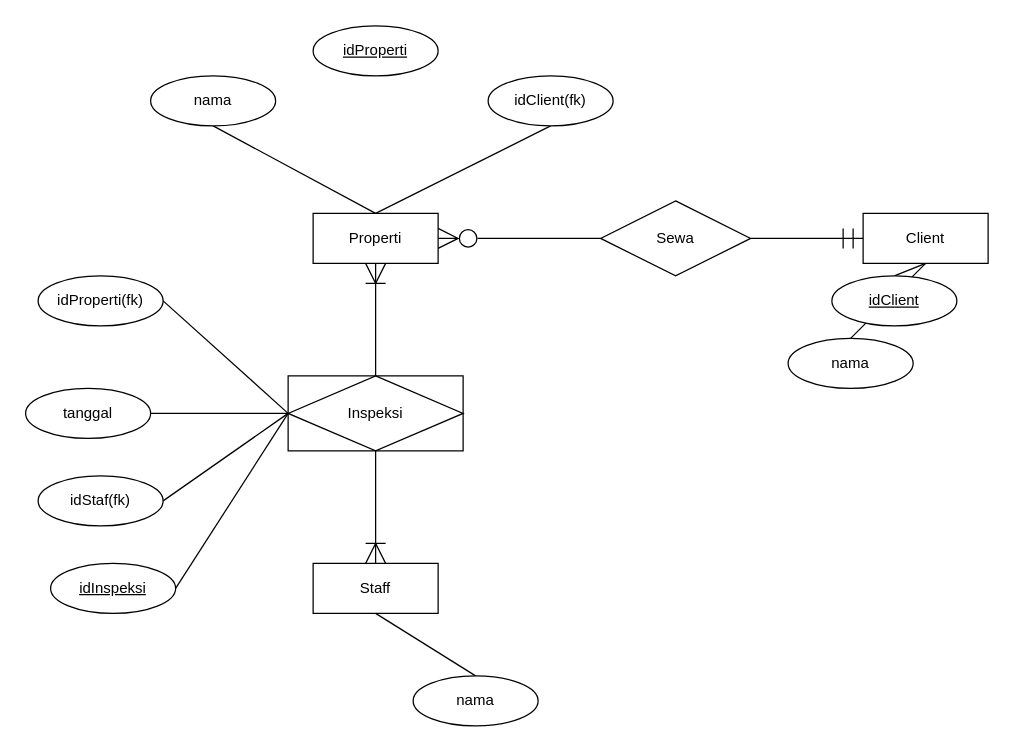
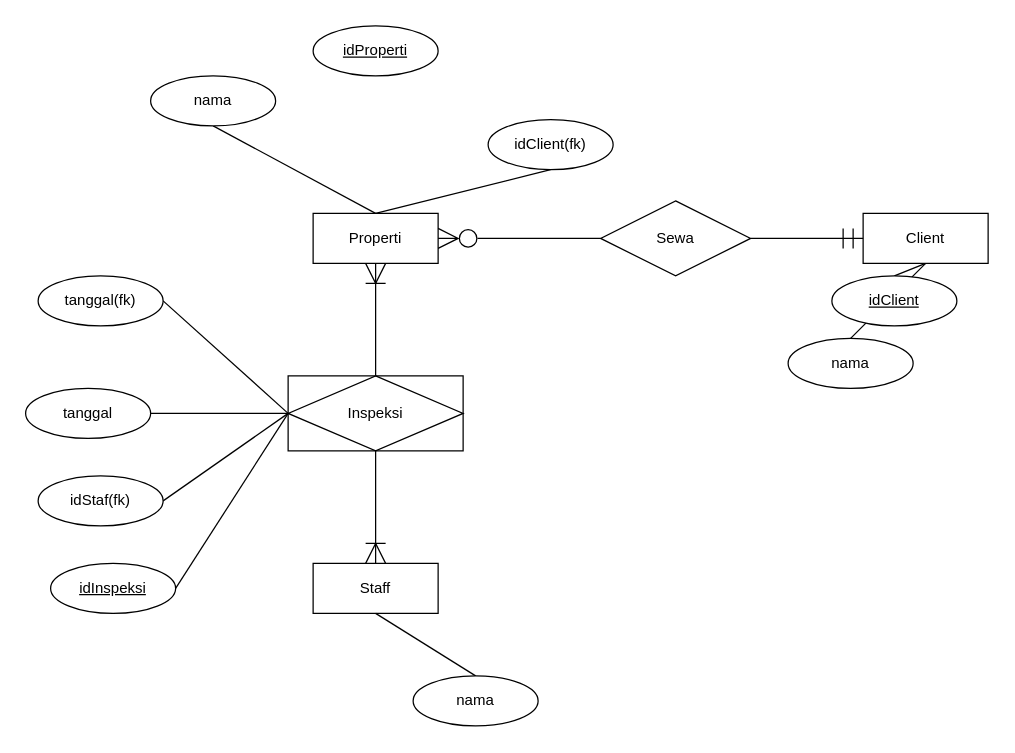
node "idClient(fk)": moved (551, 101) -> (551, 144)
node "idProperti(fk)": label "idProperti(fk)" -> "tanggal(fk)"
